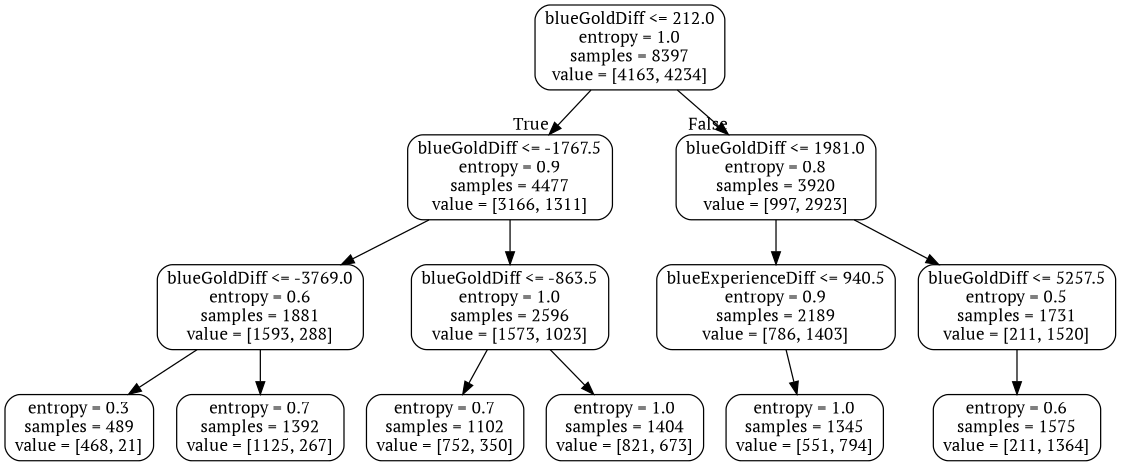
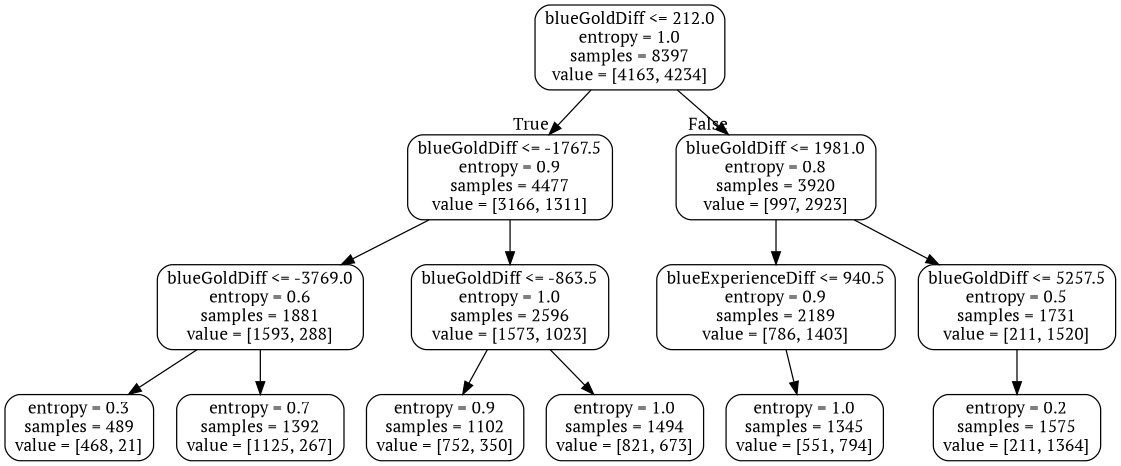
node "entropy = 0.7 samples = 1102 value = [752, 350]": label "entropy = 0.7 samples = 1102 value = [752, 350]" -> "entropy = 0.9 samples = 1102 value = [752, 350]"
node "entropy = 1.0 samples = 1404 value = [821, 673]": label "entropy = 1.0 samples = 1404 value = [821, 673]" -> "entropy = 1.0 samples = 1494 value = [821, 673]"
node "entropy = 0.6 samples = 1575 value = [211, 1364]": label "entropy = 0.6 samples = 1575 value = [211, 1364]" -> "entropy = 0.2 samples = 1575 value = [211, 1364]"
